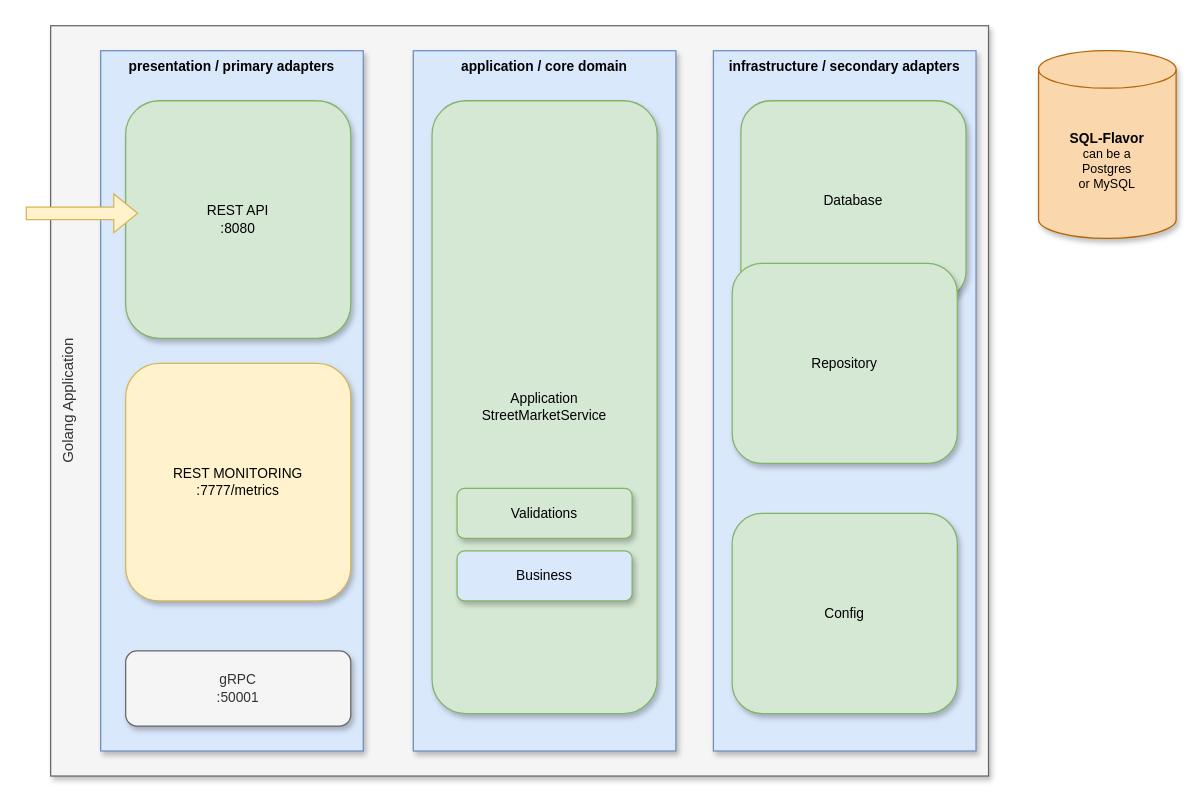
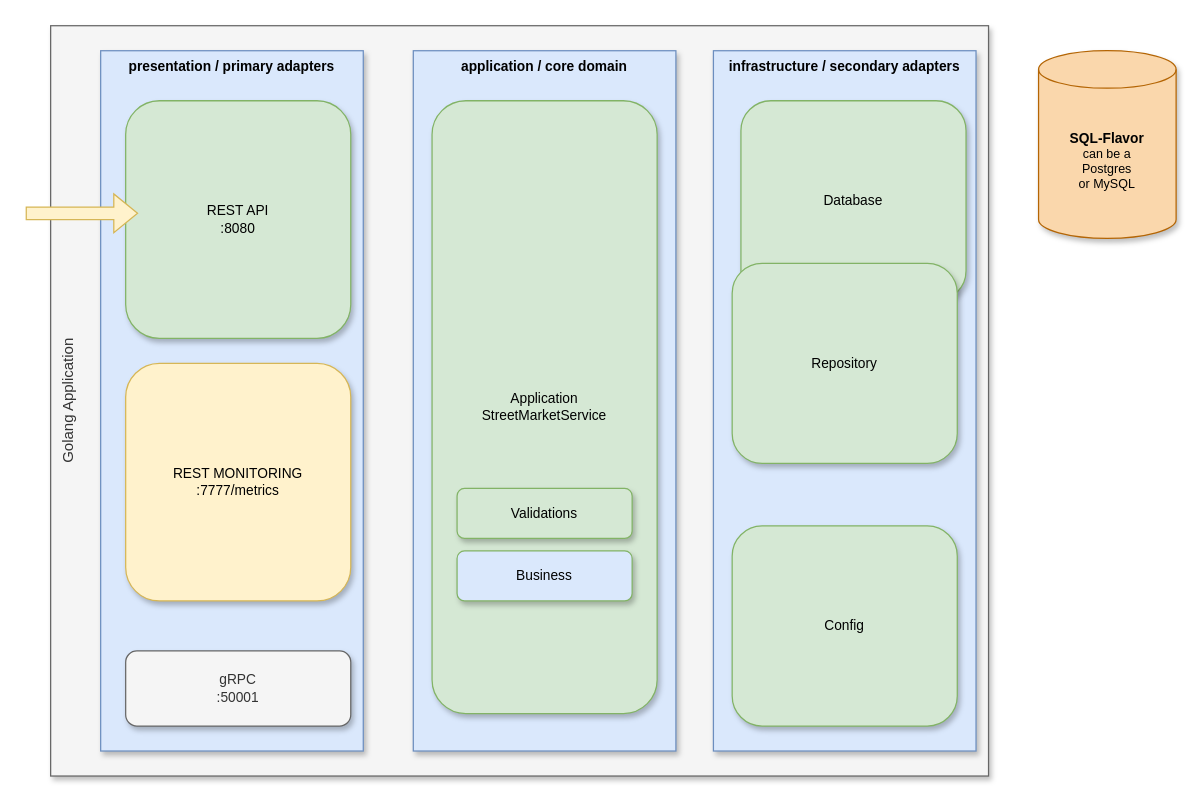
node "Config": moved (844, 613) -> (844, 626)
